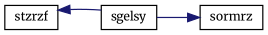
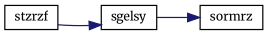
edge "sgelsy" -> "stzrzf": reversed
